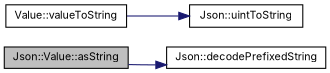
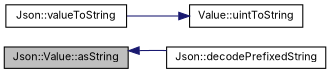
node "Value::valueToString": label "Value::valueToString" -> "Json::valueToString"
node "Json::uintToString": label "Json::uintToString" -> "Value::uintToString"
edge "Json::Value::asString" -> "Json::decodePrefixedString": reversed
